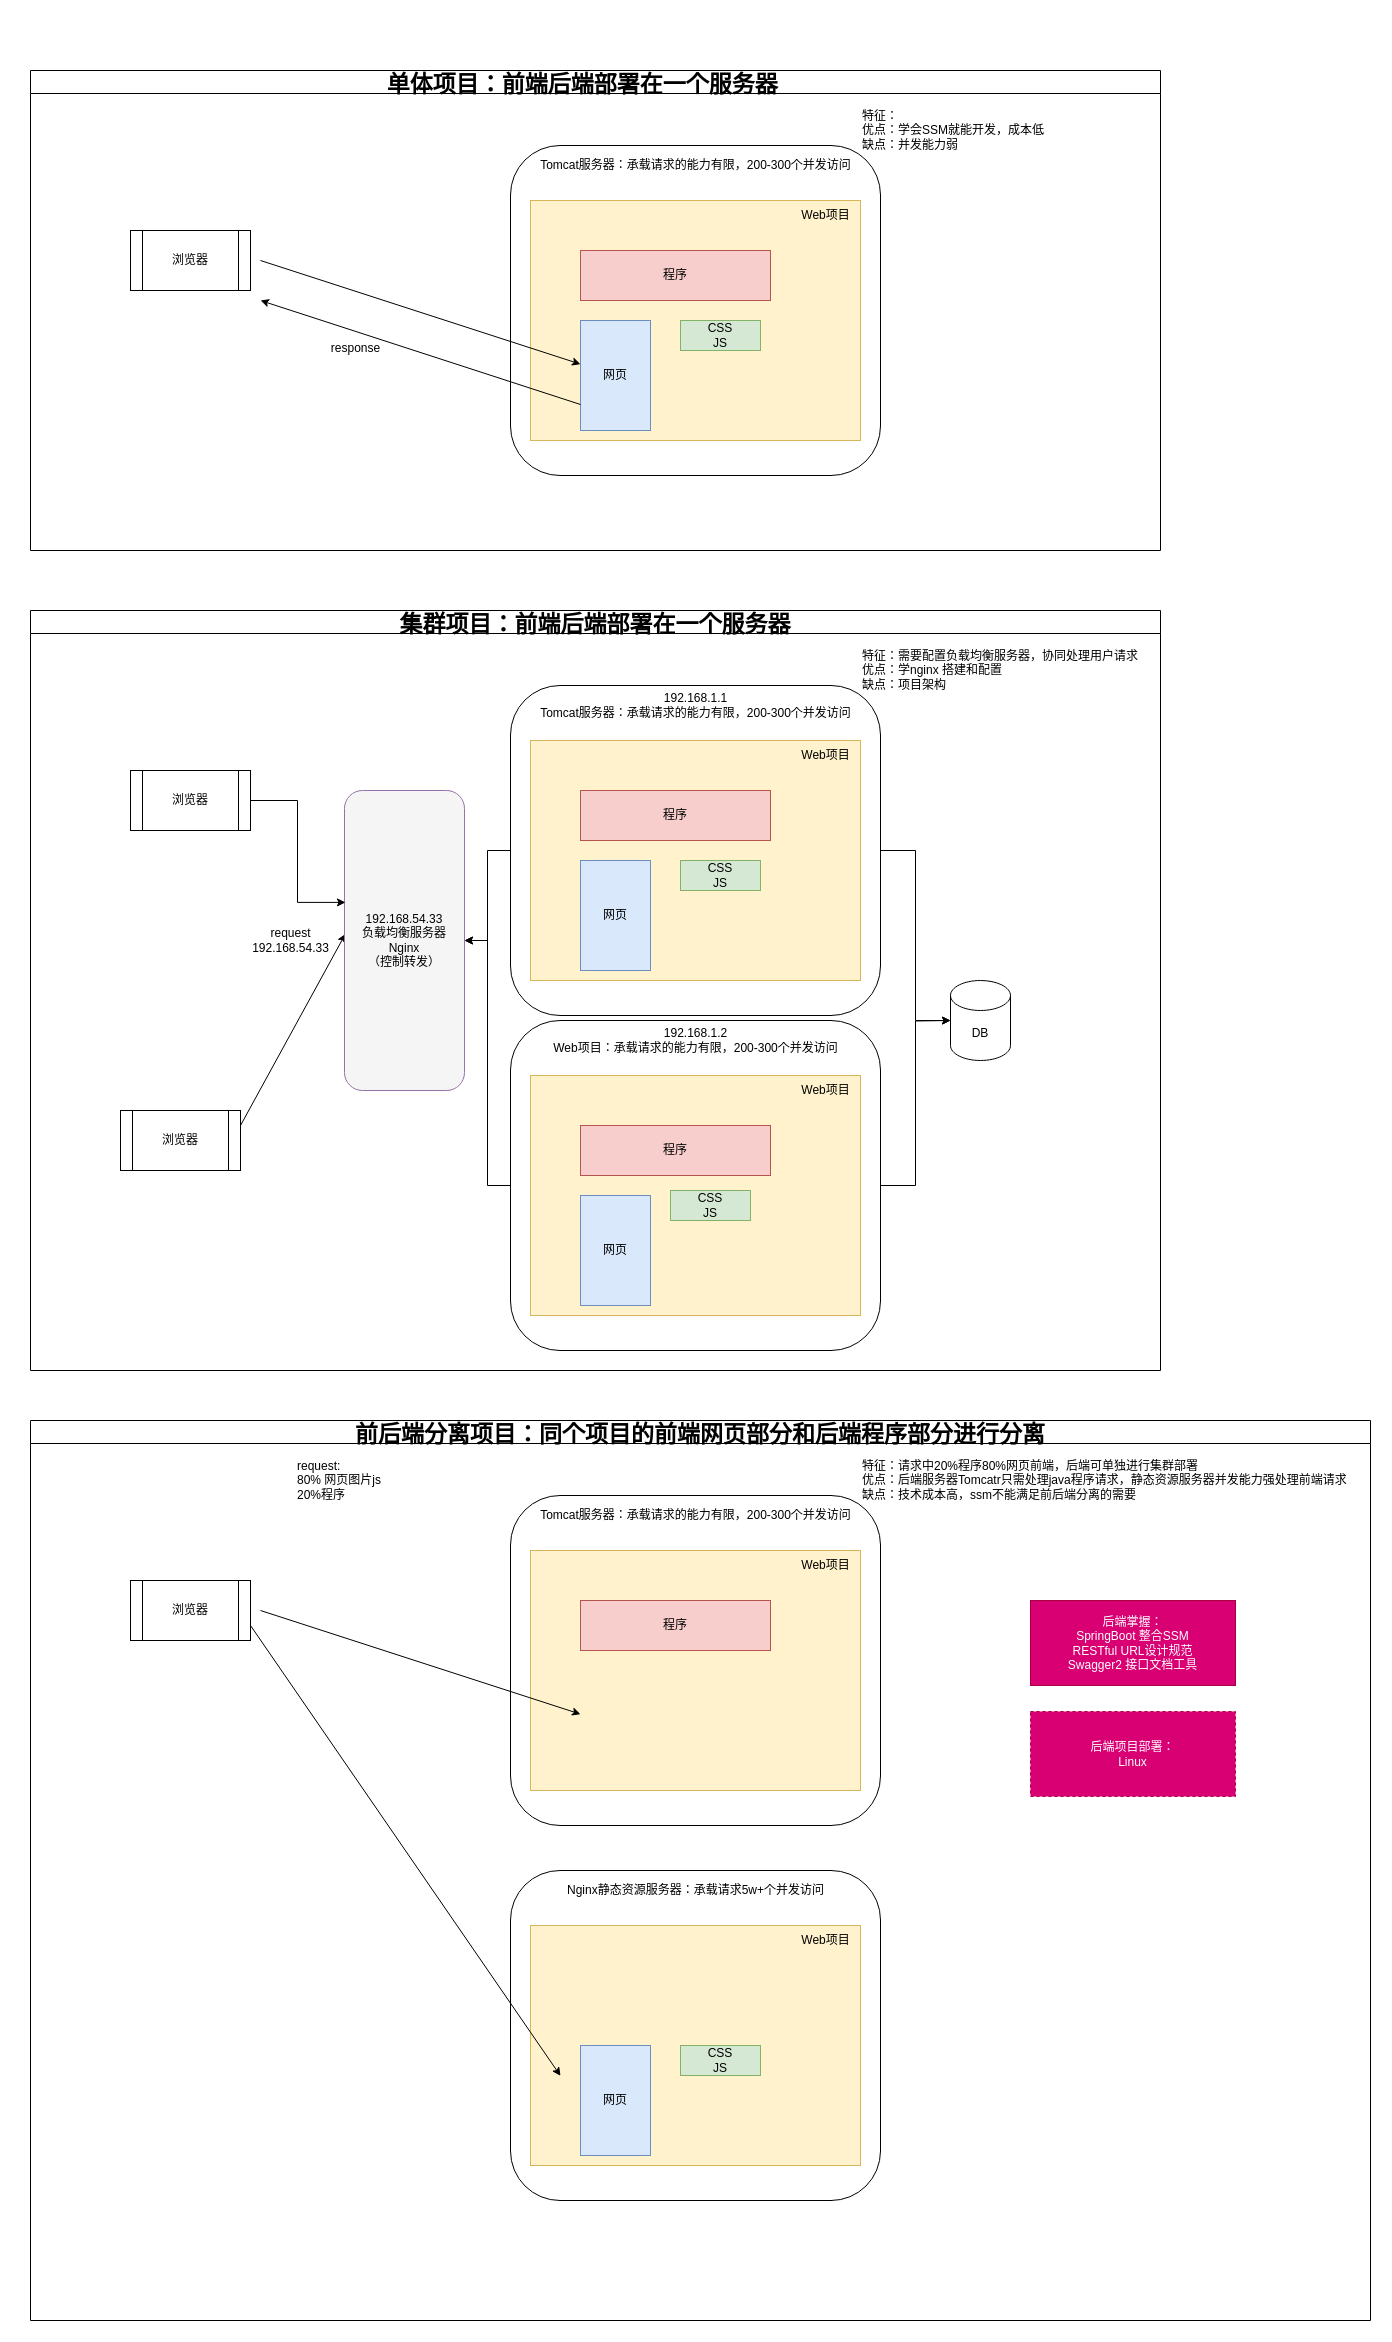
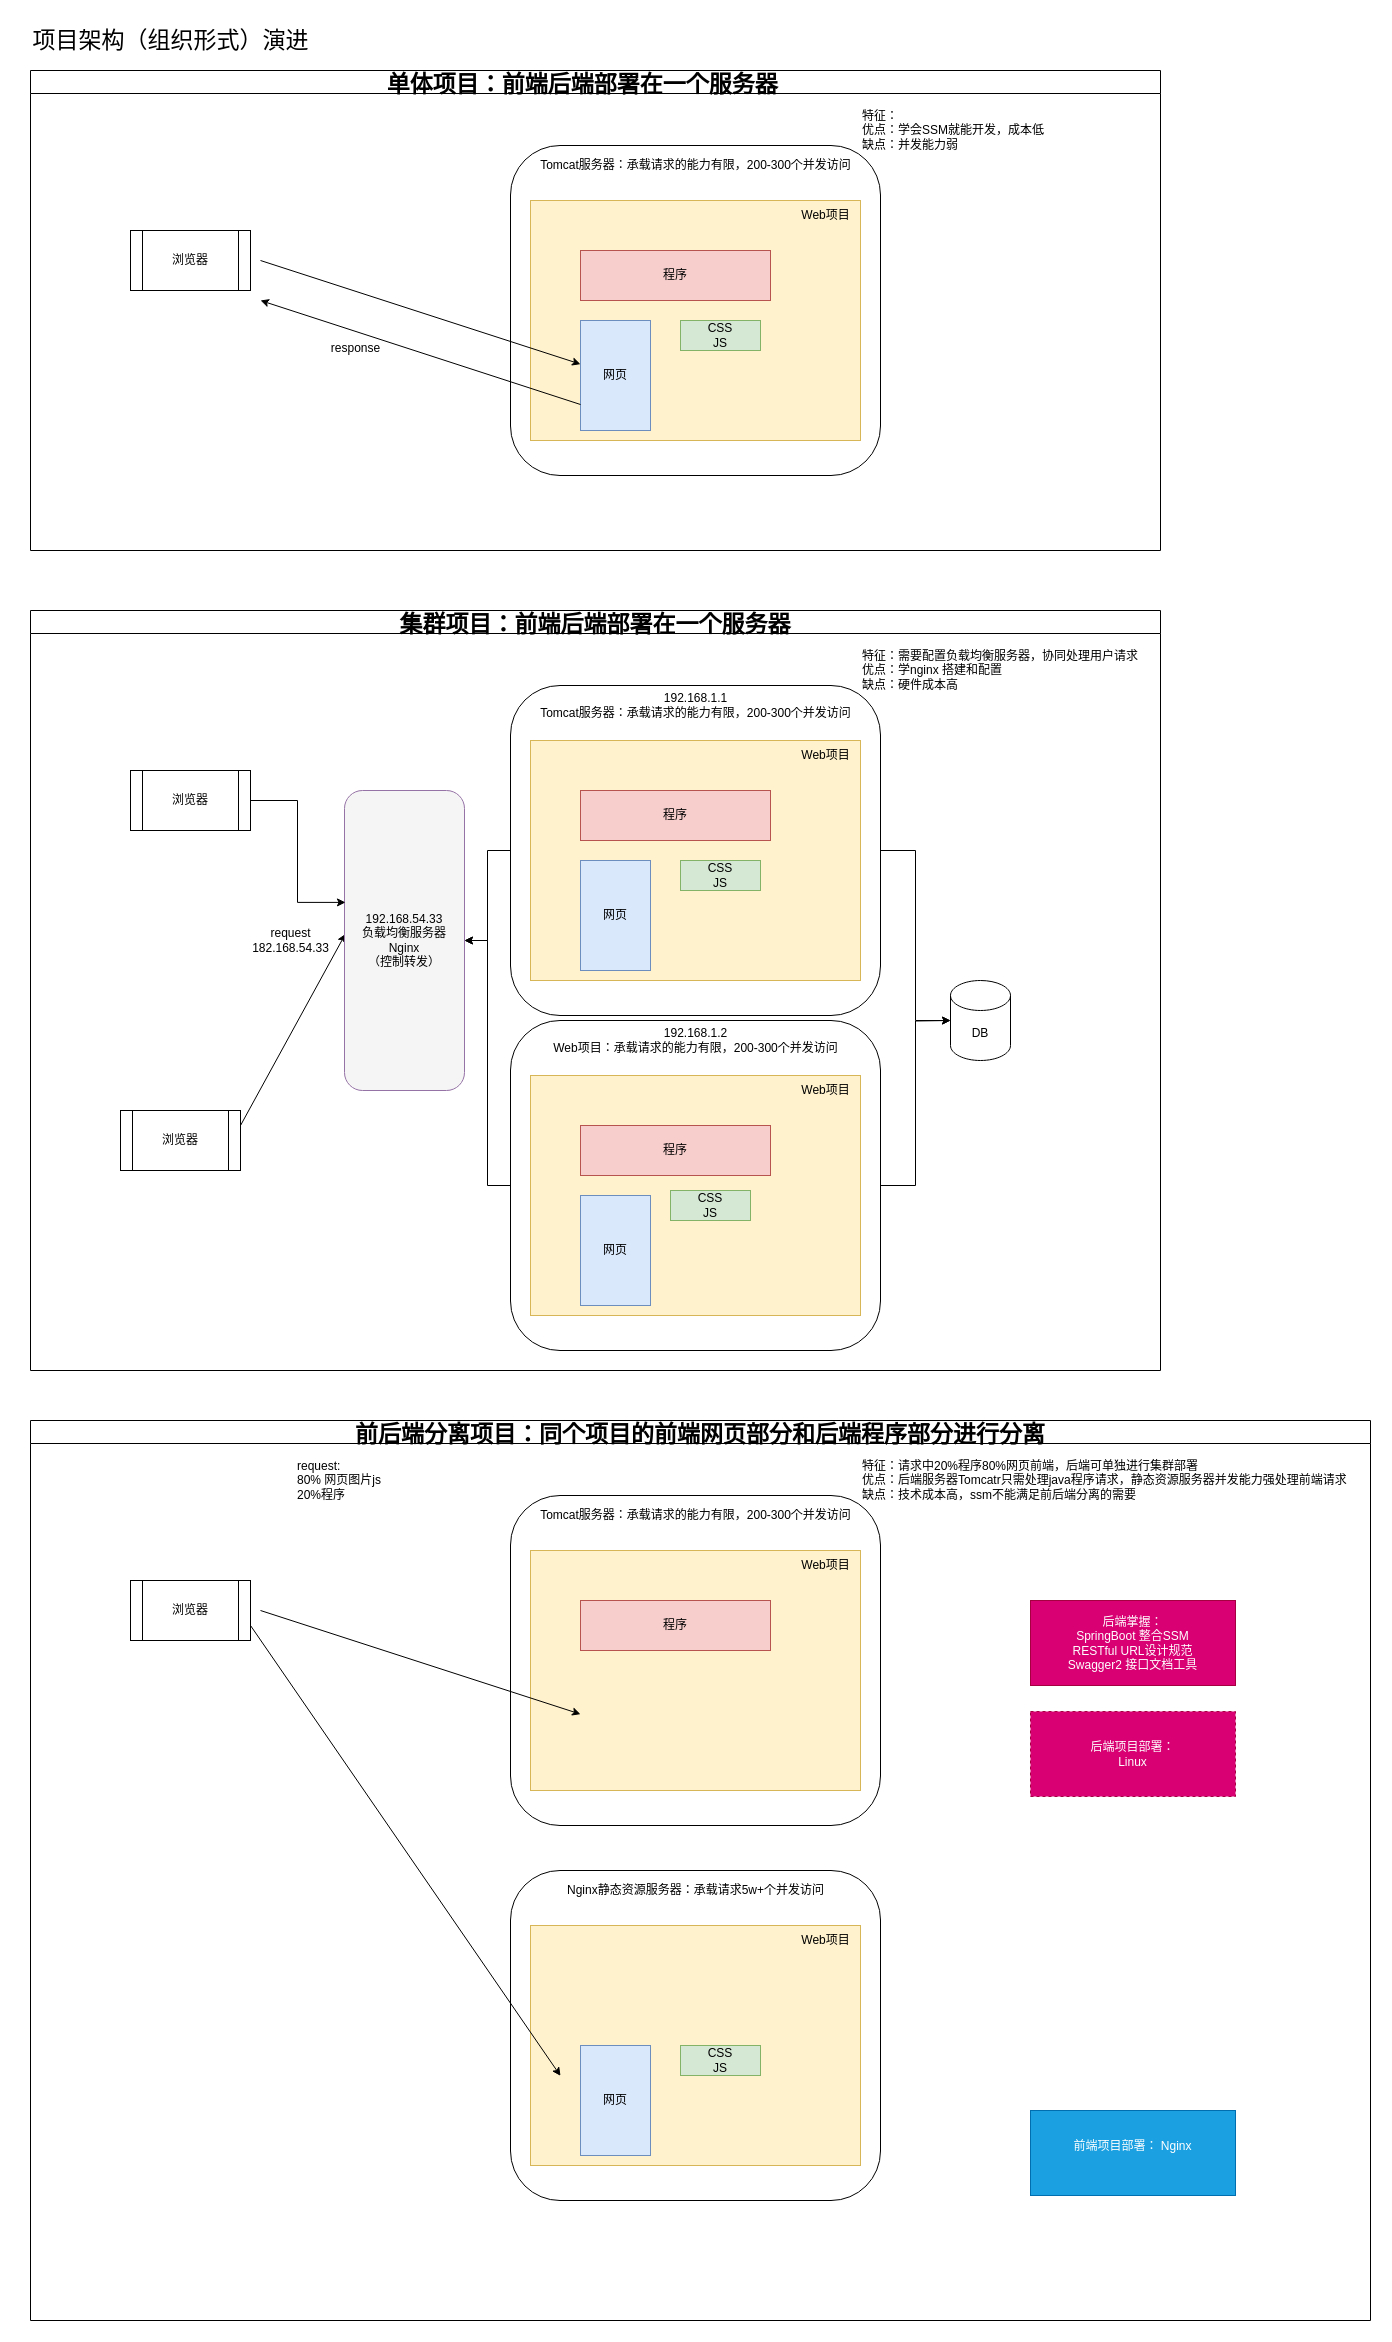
node "项目架构（组织形式）演进": added
node "特征：需要配置负载均衡服务器，协同处理用户请求 优点：学nginx 搭建和配置 缺点：项目架构": label "特征：需要配置负载均衡服务器，协同处理用户请求 优点：学nginx 搭建和配置 缺点：项目架构" -> "特征：需要配置负载均衡服务器，协同处理用户请求 优点：学nginx 搭建和配置 缺点：硬件成本高"
node "request 192.168.54.33": label "request 192.168.54.33" -> "request 182.168.54.33"
node "前端项目部署： Nginx": added
